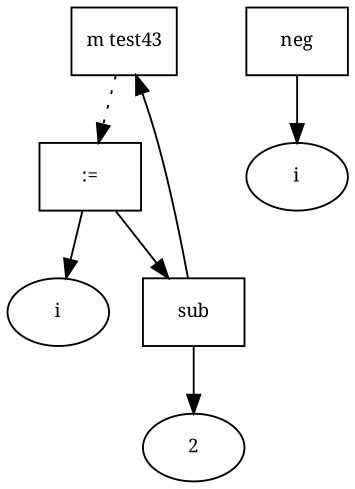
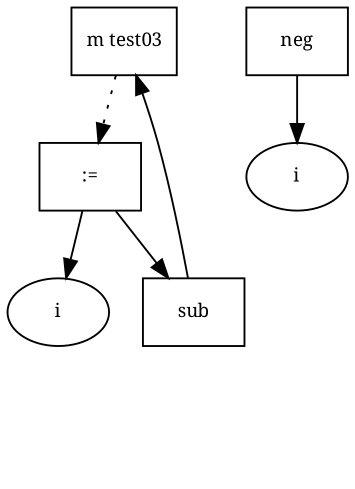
node "m test43": label "m test43" -> "m test03"
node "2": removed
